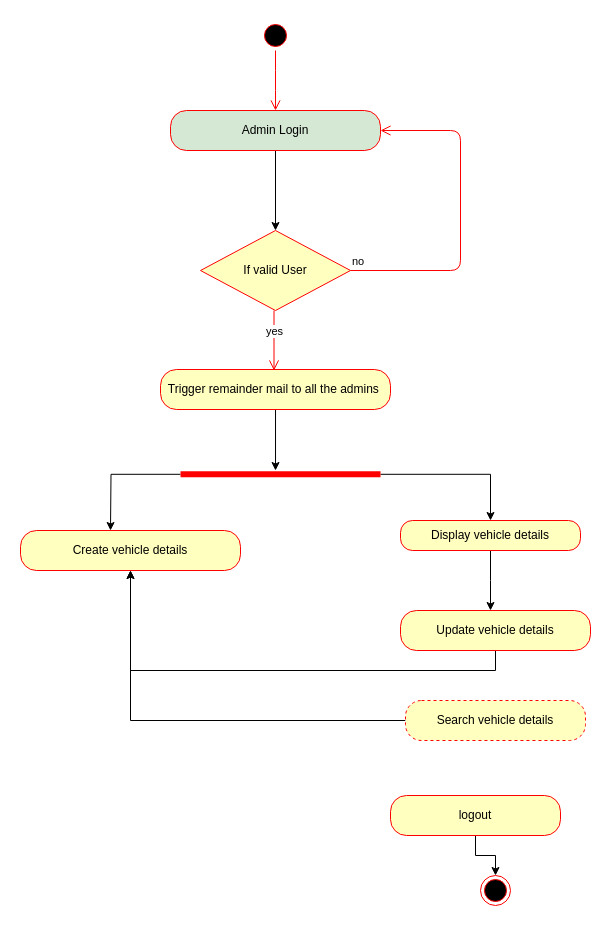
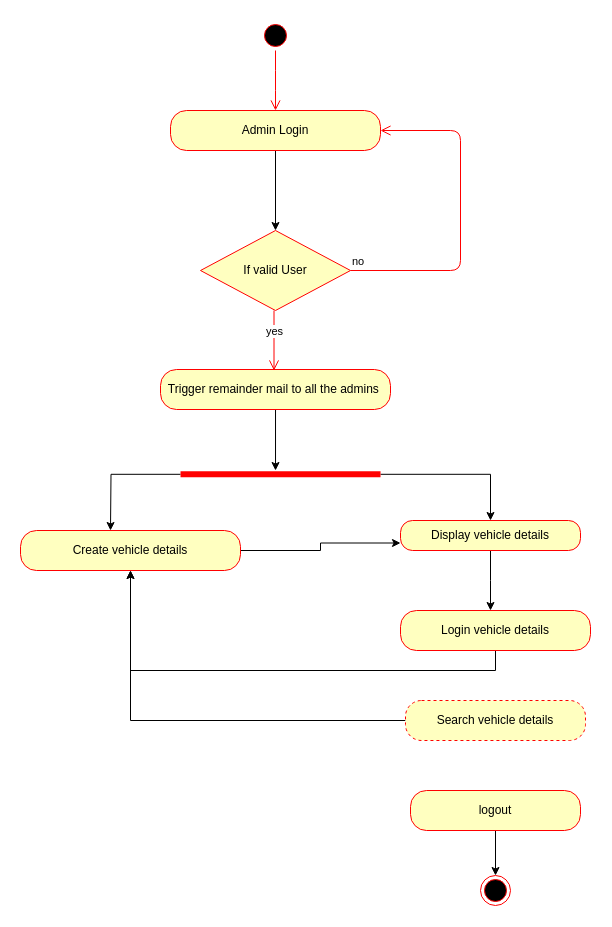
node "Admin Login": fillcolor #d5e8d4 -> #ffffc0
edge "Create vehicle details" -> "Display vehicle details": added
node "Update vehicle details": label "Update vehicle details" -> "Login vehicle details"
node "logout": moved (476, 816) -> (496, 811)
